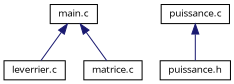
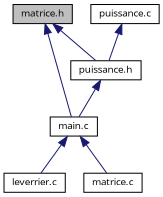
node "matrice.h": added
edge "main.c" -> "puissance.h": added
